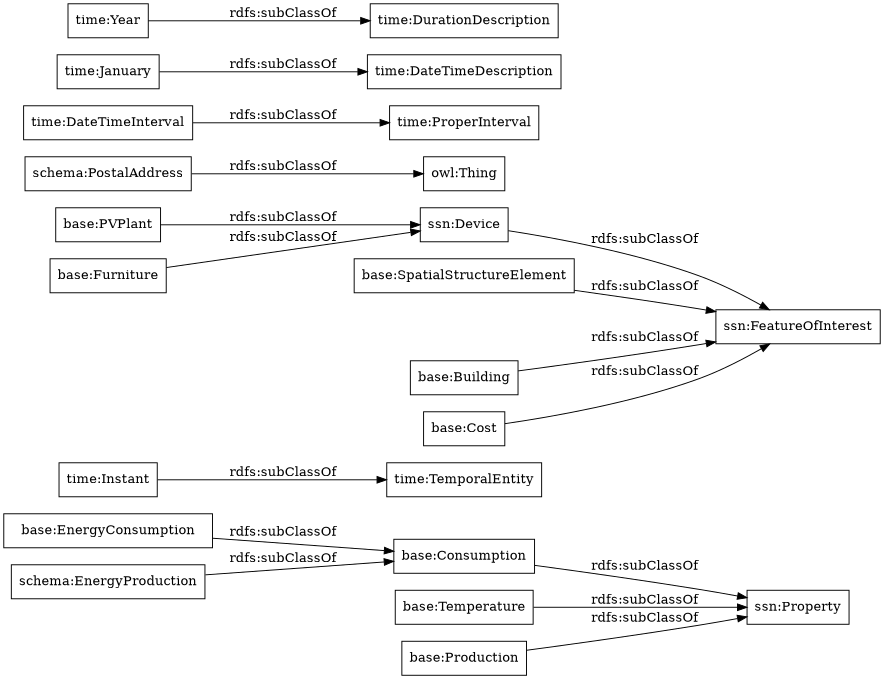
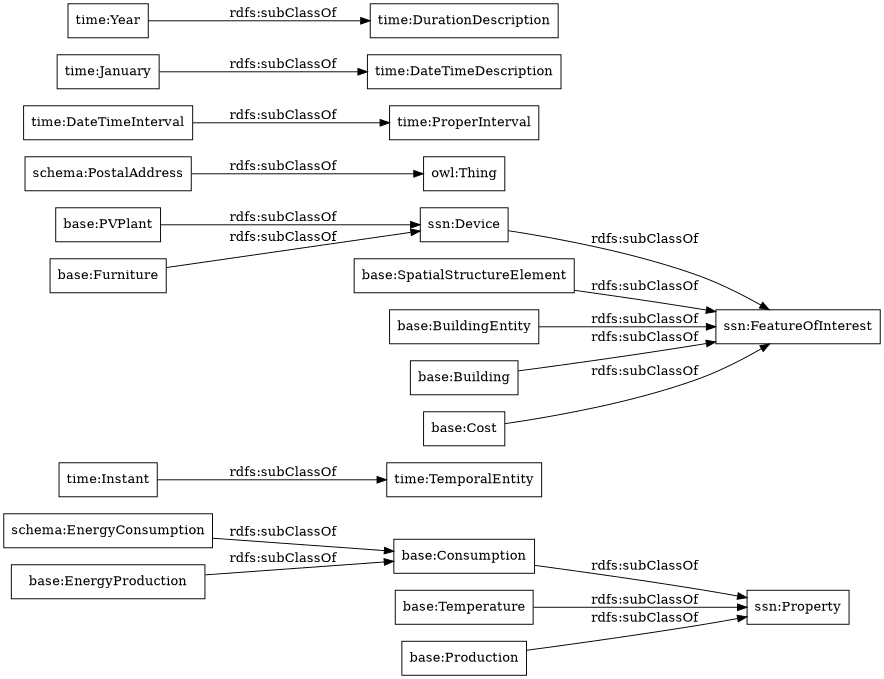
node "base:BuildingEntity": added
node "base:EnergyConsumption": label "base:EnergyConsumption" -> "schema:EnergyConsumption"
node "schema:EnergyProduction": label "schema:EnergyProduction" -> "base:EnergyProduction"
